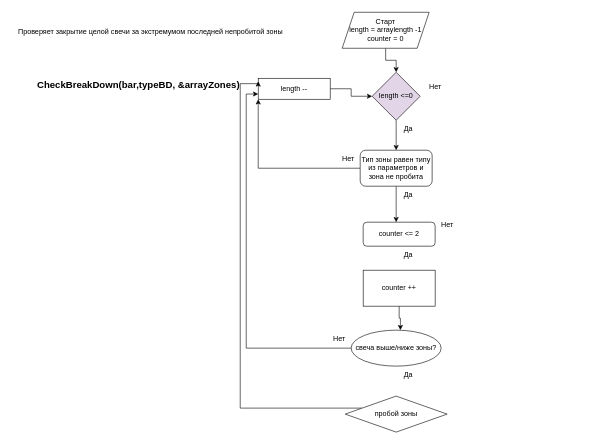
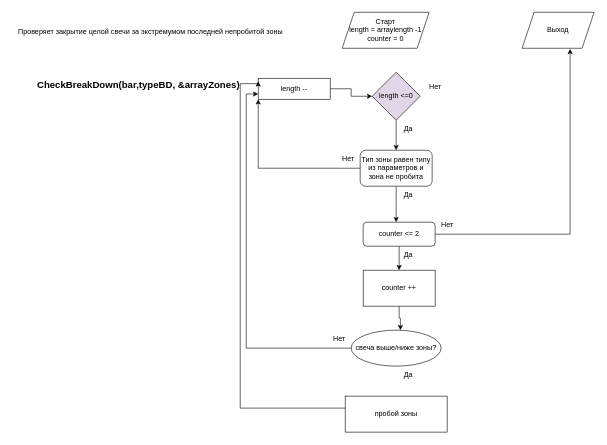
node "Выход": added
edge "counter <= 2" -> "Выход": added
edge "Старт length = arraylength -1 counter = 0" -> "length <=0": removed
edge "counter <= 2" -> "counter ++": added
node "пробой зоны": shape diamond -> rectangle
